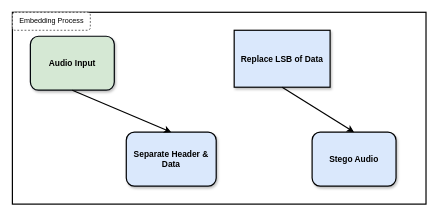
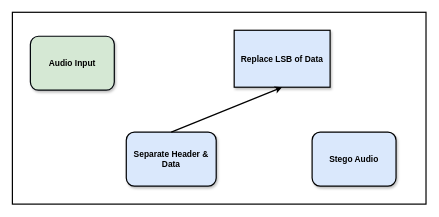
node "Embedding Process": removed
edge "Replace LSB of Data" -> "Stego Audio": removed
edge "Audio Input" -> "Separate Header & Data": removed
edge "Separate Header & Data" -> "Replace LSB of Data": added
